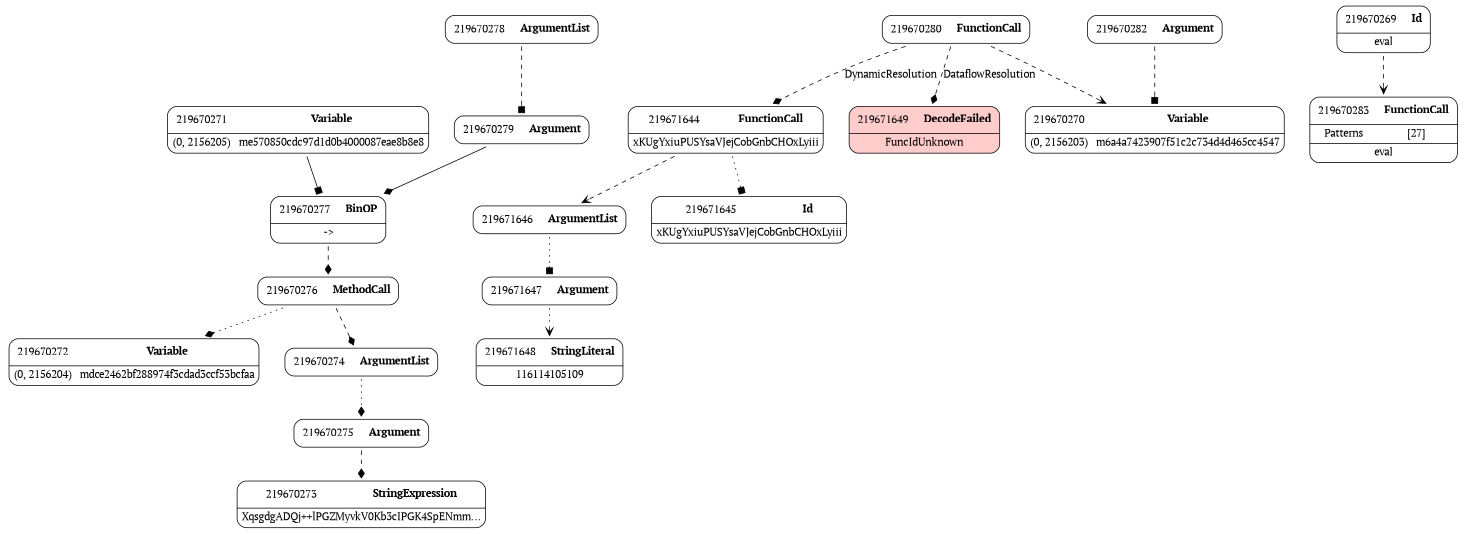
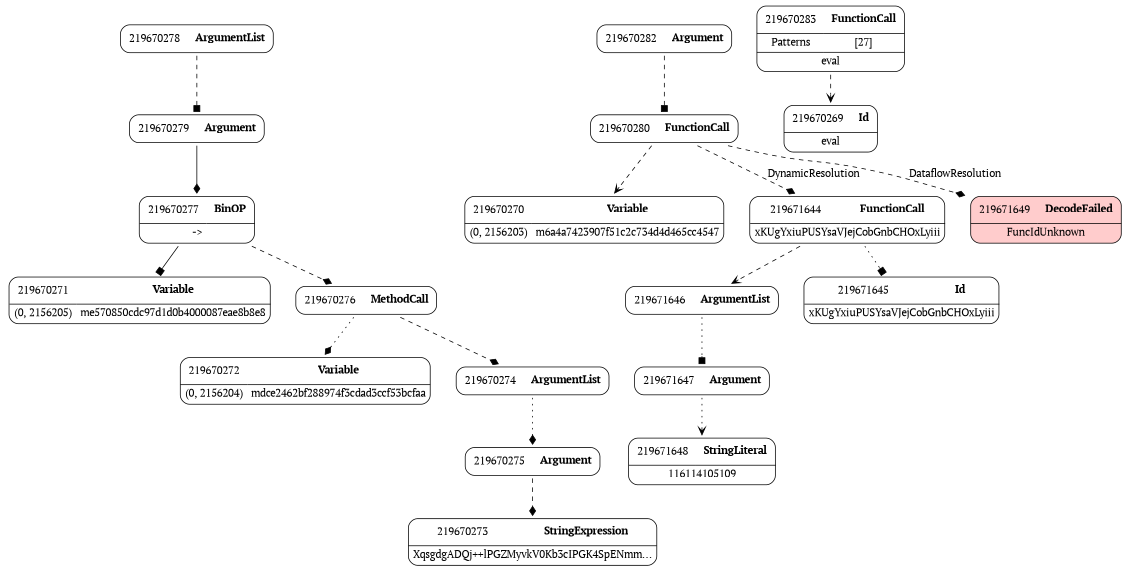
edge "219670282" -> "219670270": now "219670282" -> "219670280"
edge "219670269" -> "219670283": reversed
edge "219670271" -> "219670277": reversed
